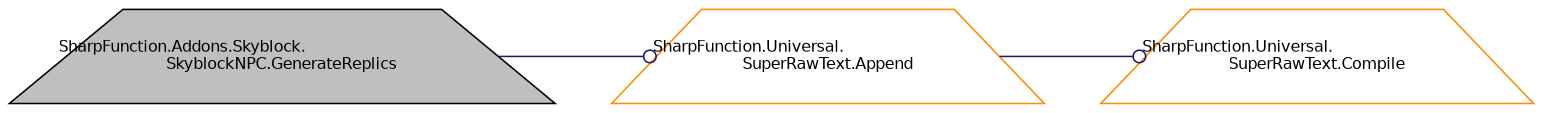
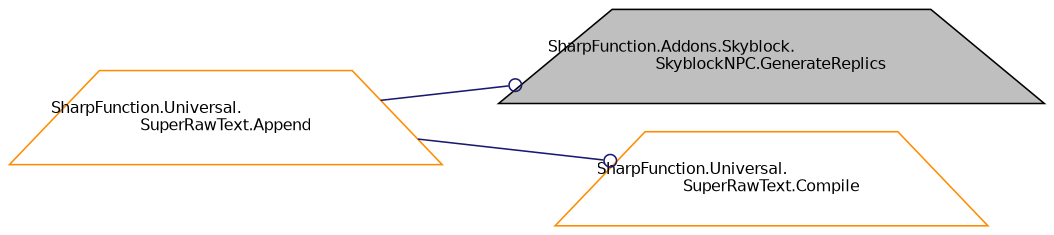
edge "SharpFunction.Addons.Skyblock. SkyblockNPC.GenerateReplics" -> "SharpFunction.Universal. SuperRawText.Append": reversed
